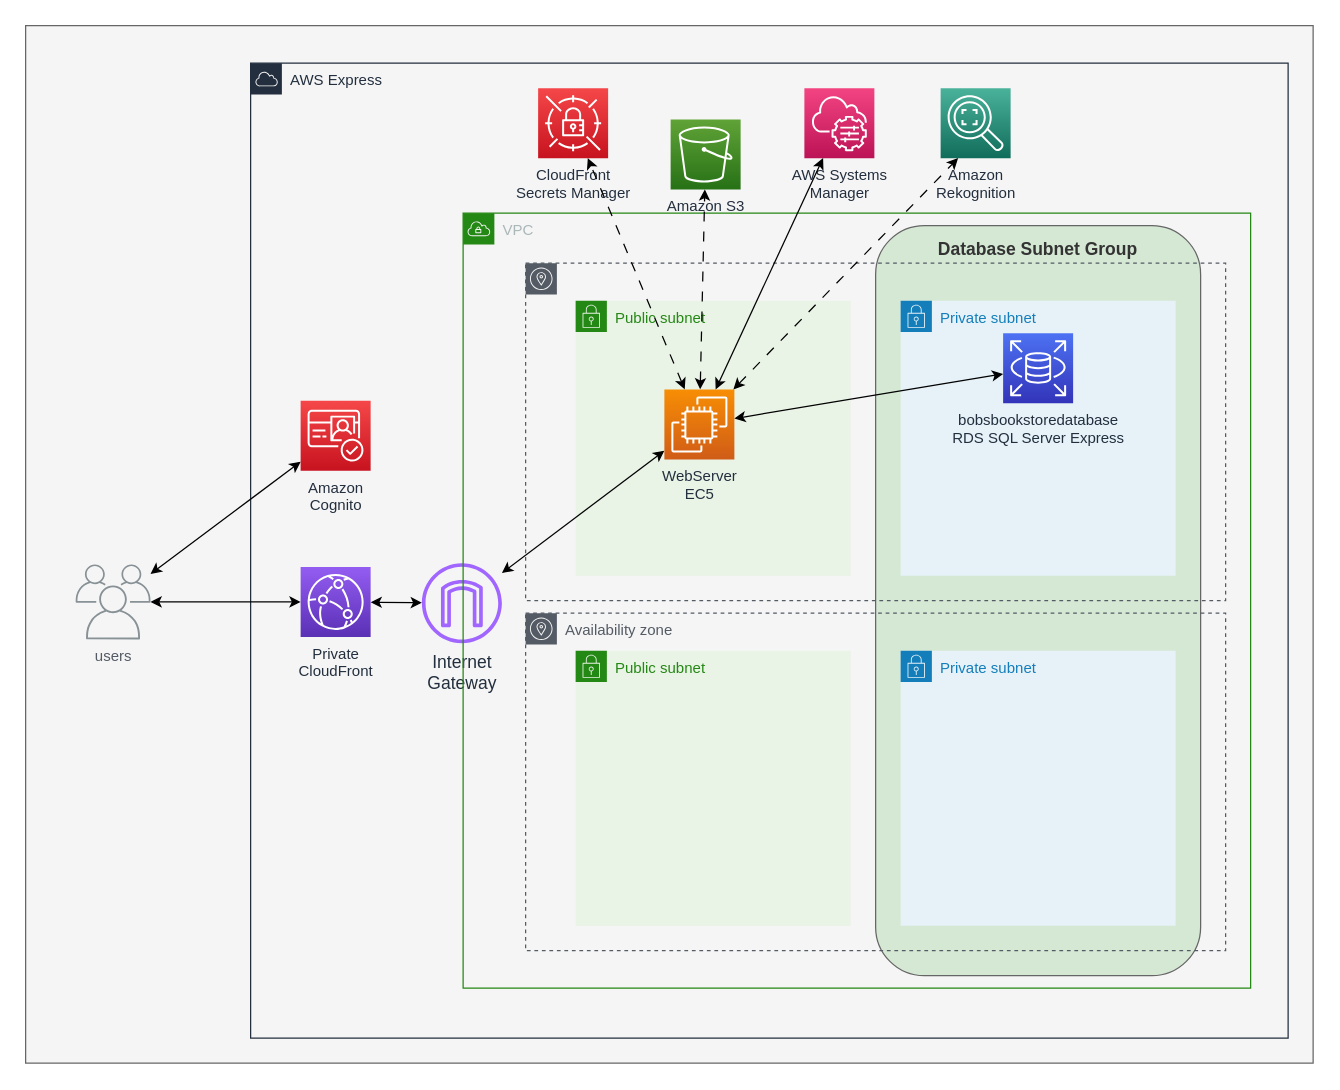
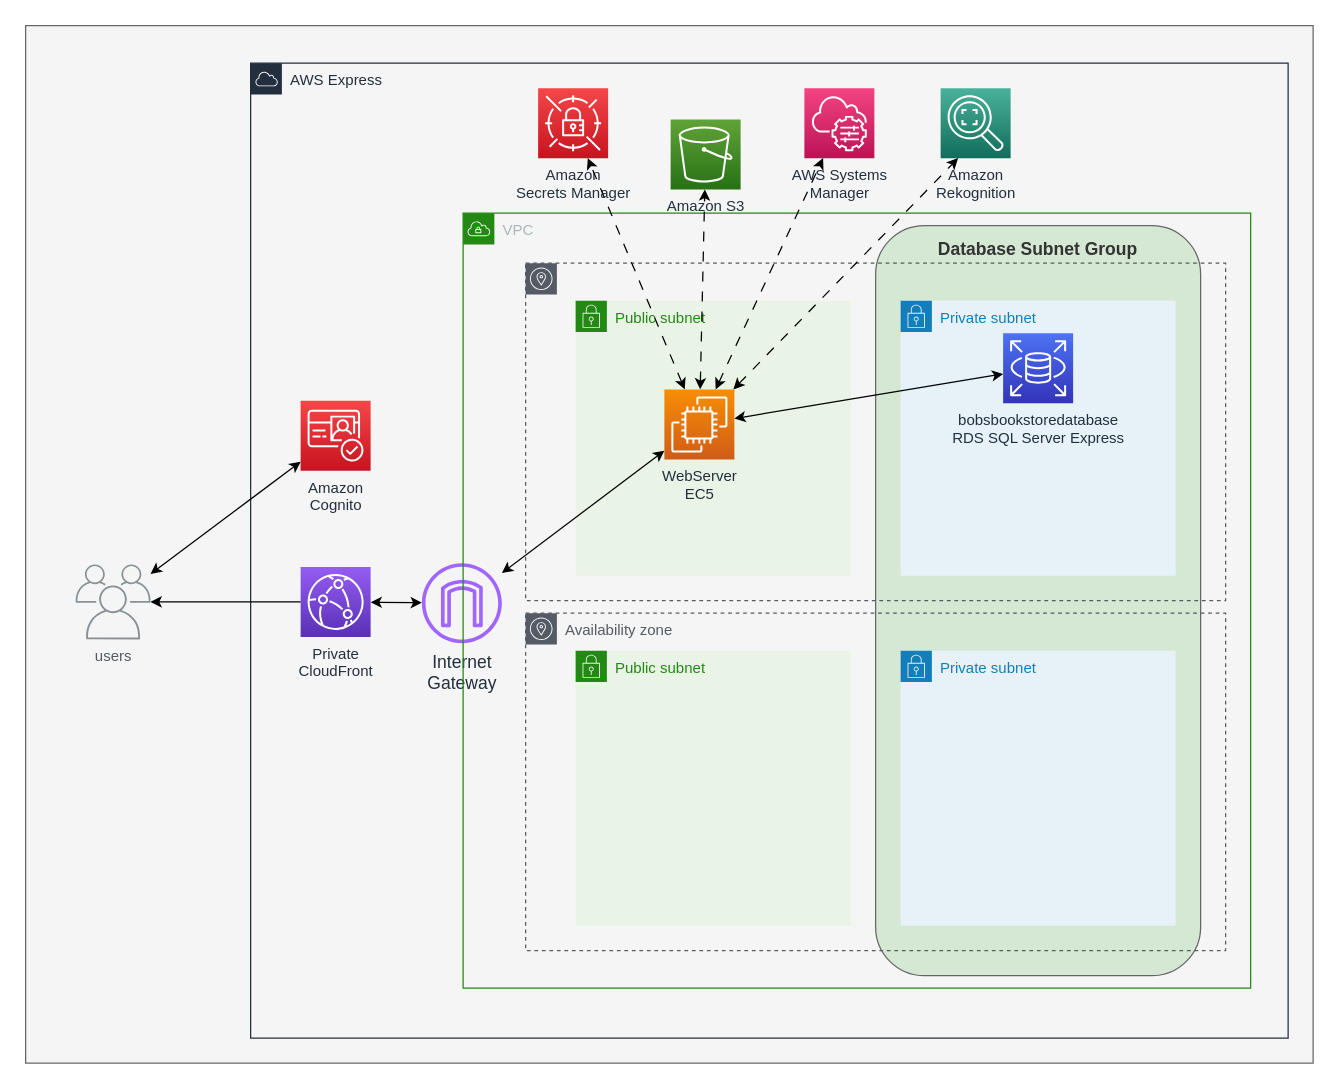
node "CloudFront Secrets Manager": label "CloudFront Secrets Manager" -> "Amazon Secrets Manager"
edge "AWS Systems Manager" -- "WebServer EC5": style solid -> dashed
edge "users" -- "Private CloudFront": arrowhead classic -> none
